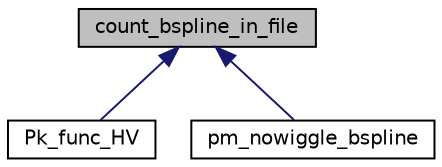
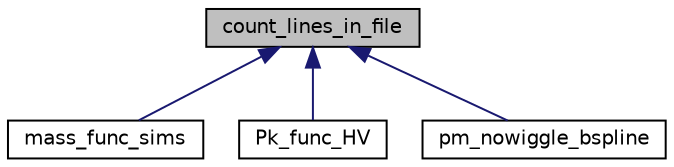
node "count_bspline_in_file": label "count_bspline_in_file" -> "count_lines_in_file"
node "mass_func_sims": added
